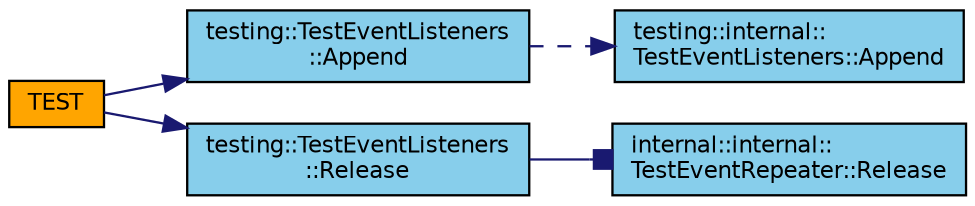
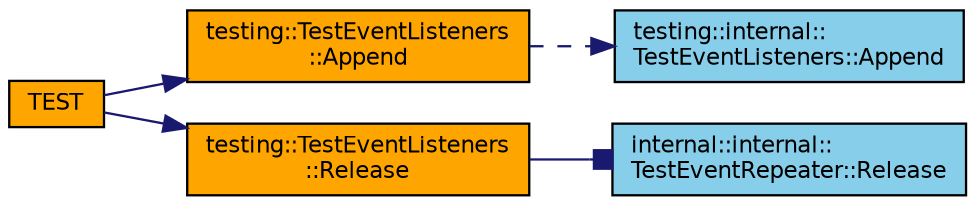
node "testing::TestEventListeners ::Append": fillcolor skyblue -> orange
node "testing::TestEventListeners ::Release": fillcolor skyblue -> orange
